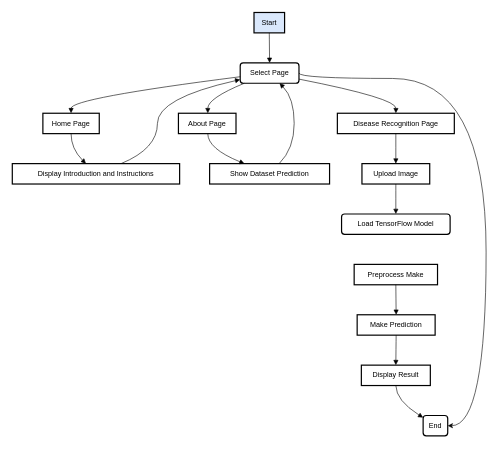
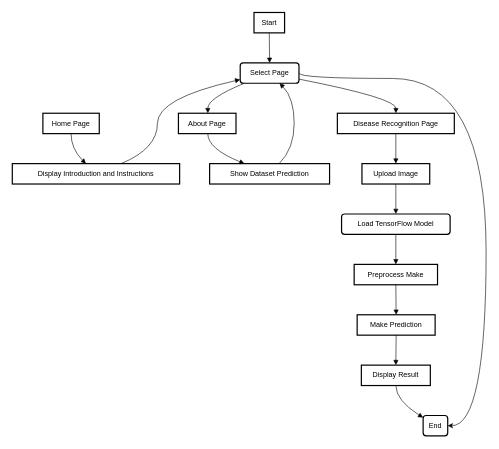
node "Start": fillcolor #dae8fc -> #ffffff
edge "Select Page" -> "Home Page": removed
edge "Load TensorFlow Model" -> "Preprocess Make": added
